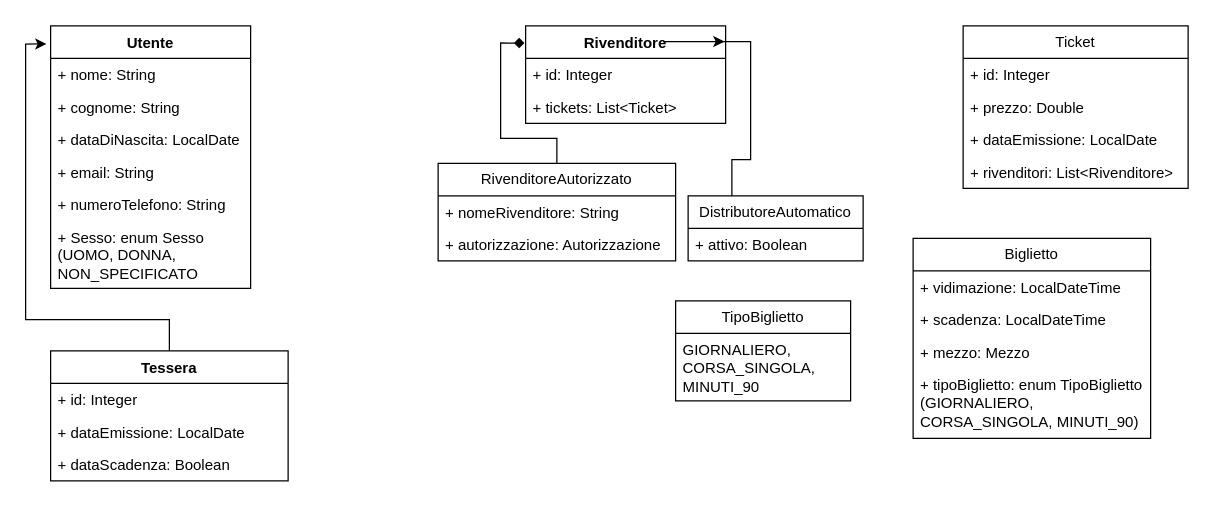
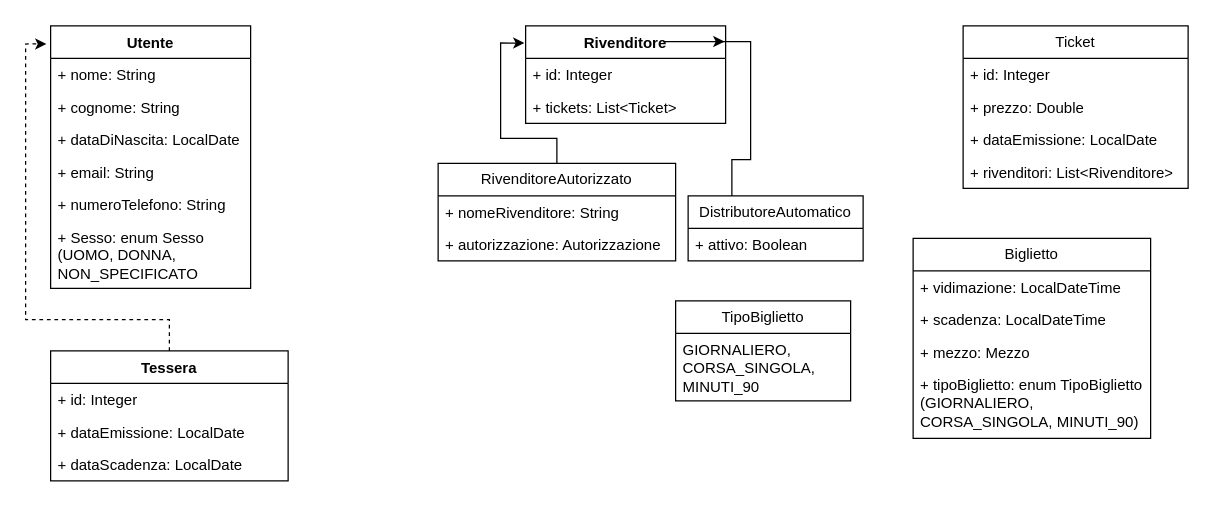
edge "RivenditoreAutorizzato" -> "Rivenditore": arrowhead diamond -> classic
edge "Tessera" -> "Utente": style solid -> dashed
node "+ dataScadenza: Boolean": label "+ dataScadenza: Boolean" -> "+ dataScadenza: LocalDate"
